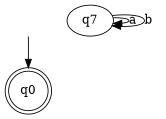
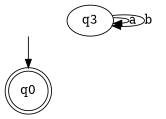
node "q7": label "q7" -> "q3"
